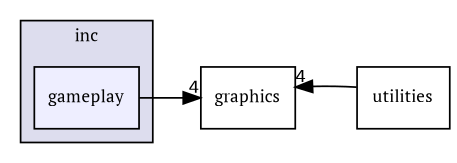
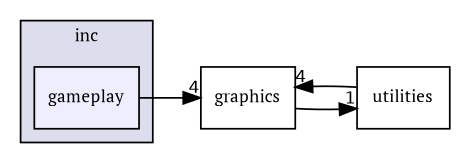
edge "graphics" -> "utilities": added
